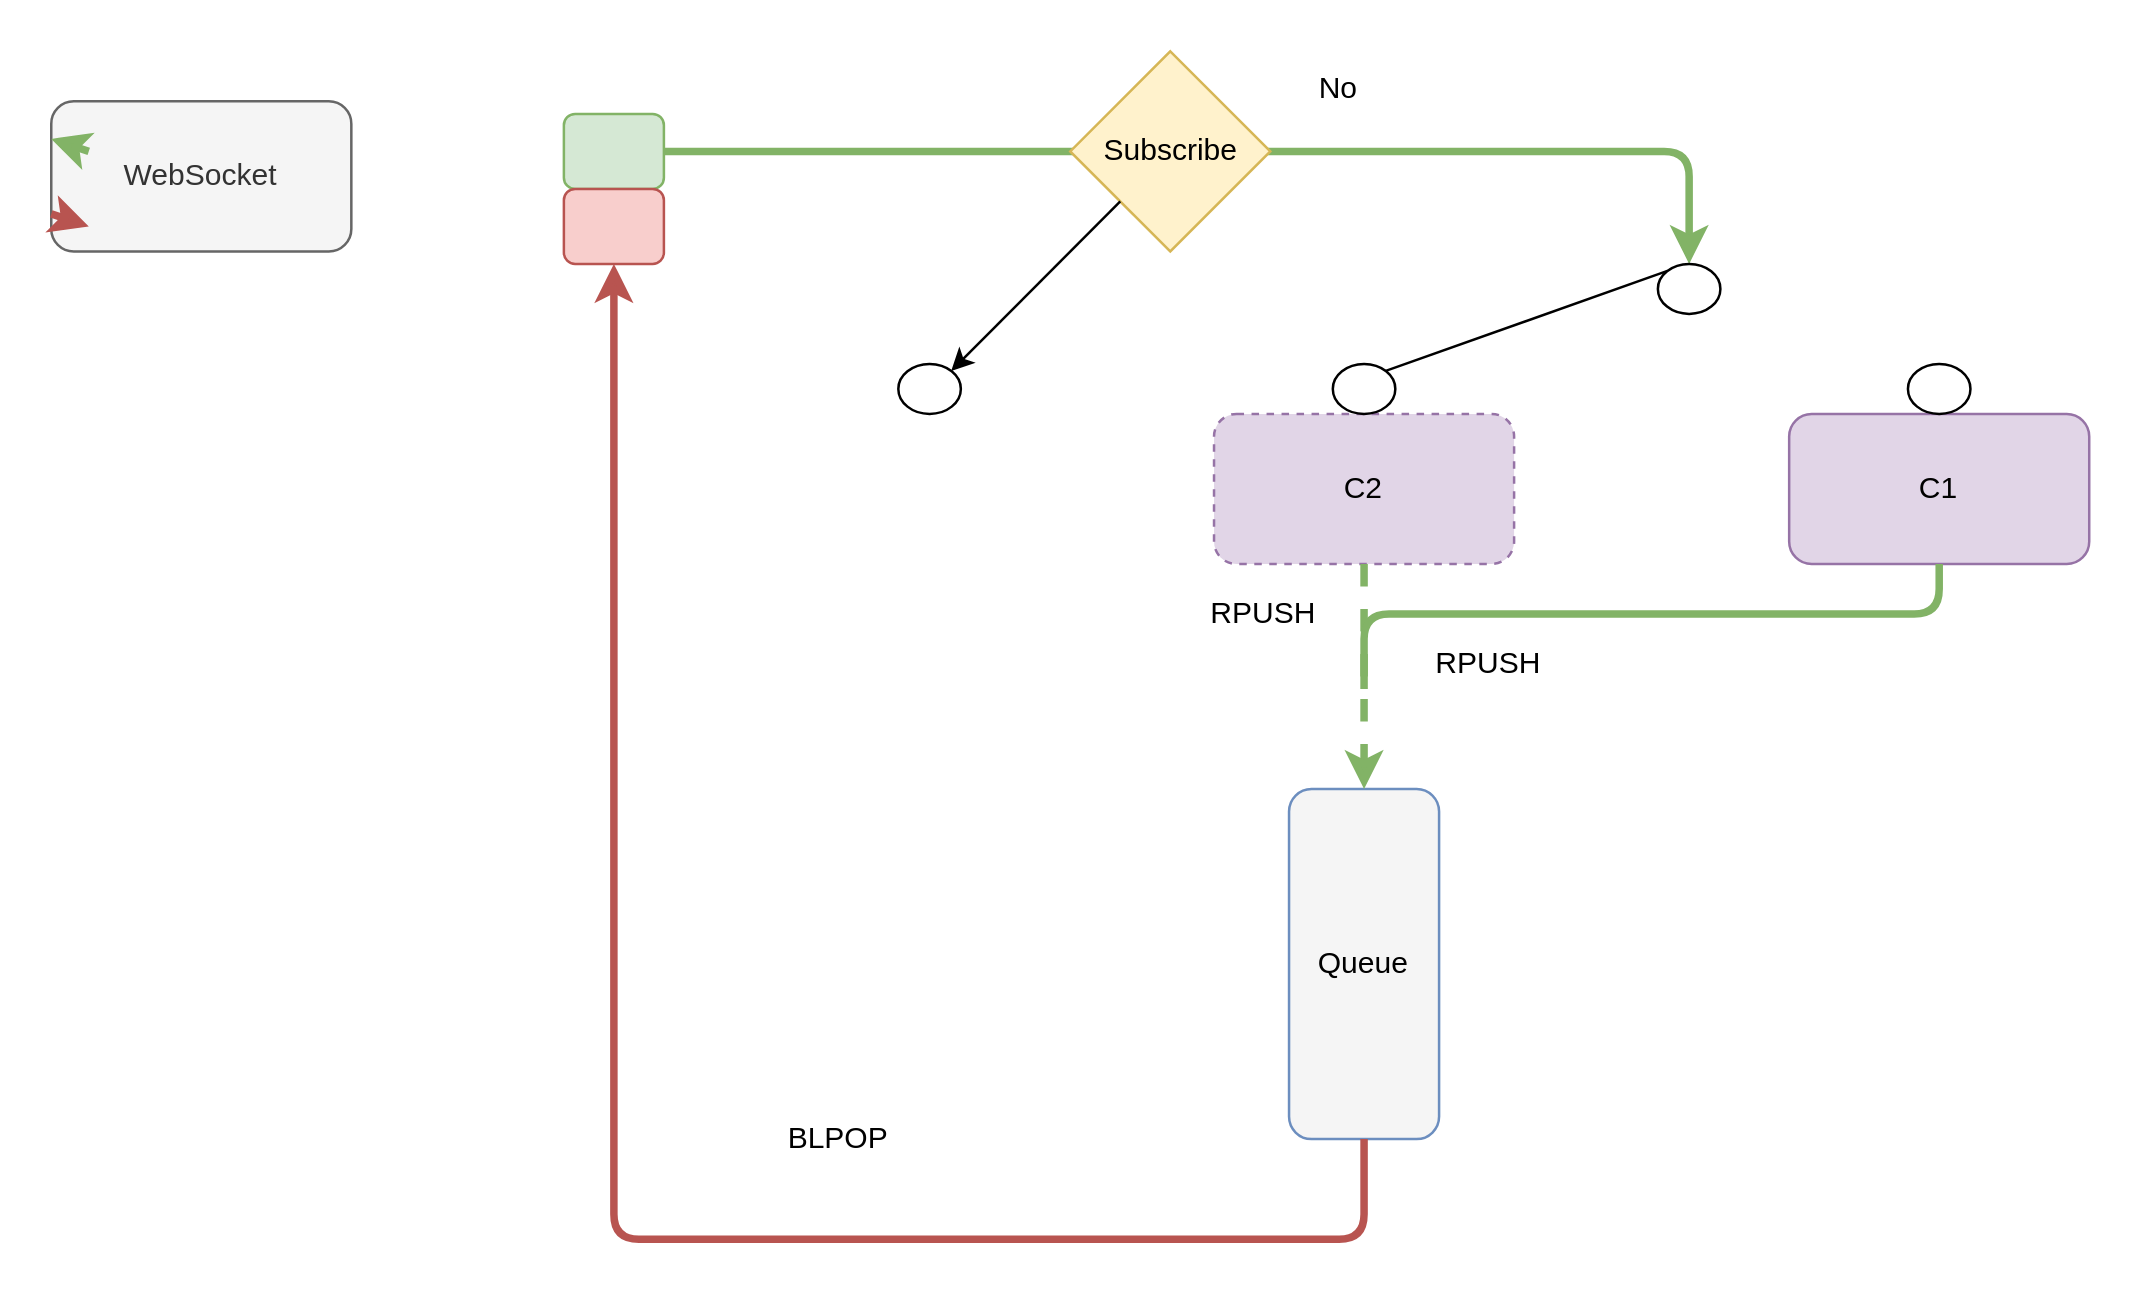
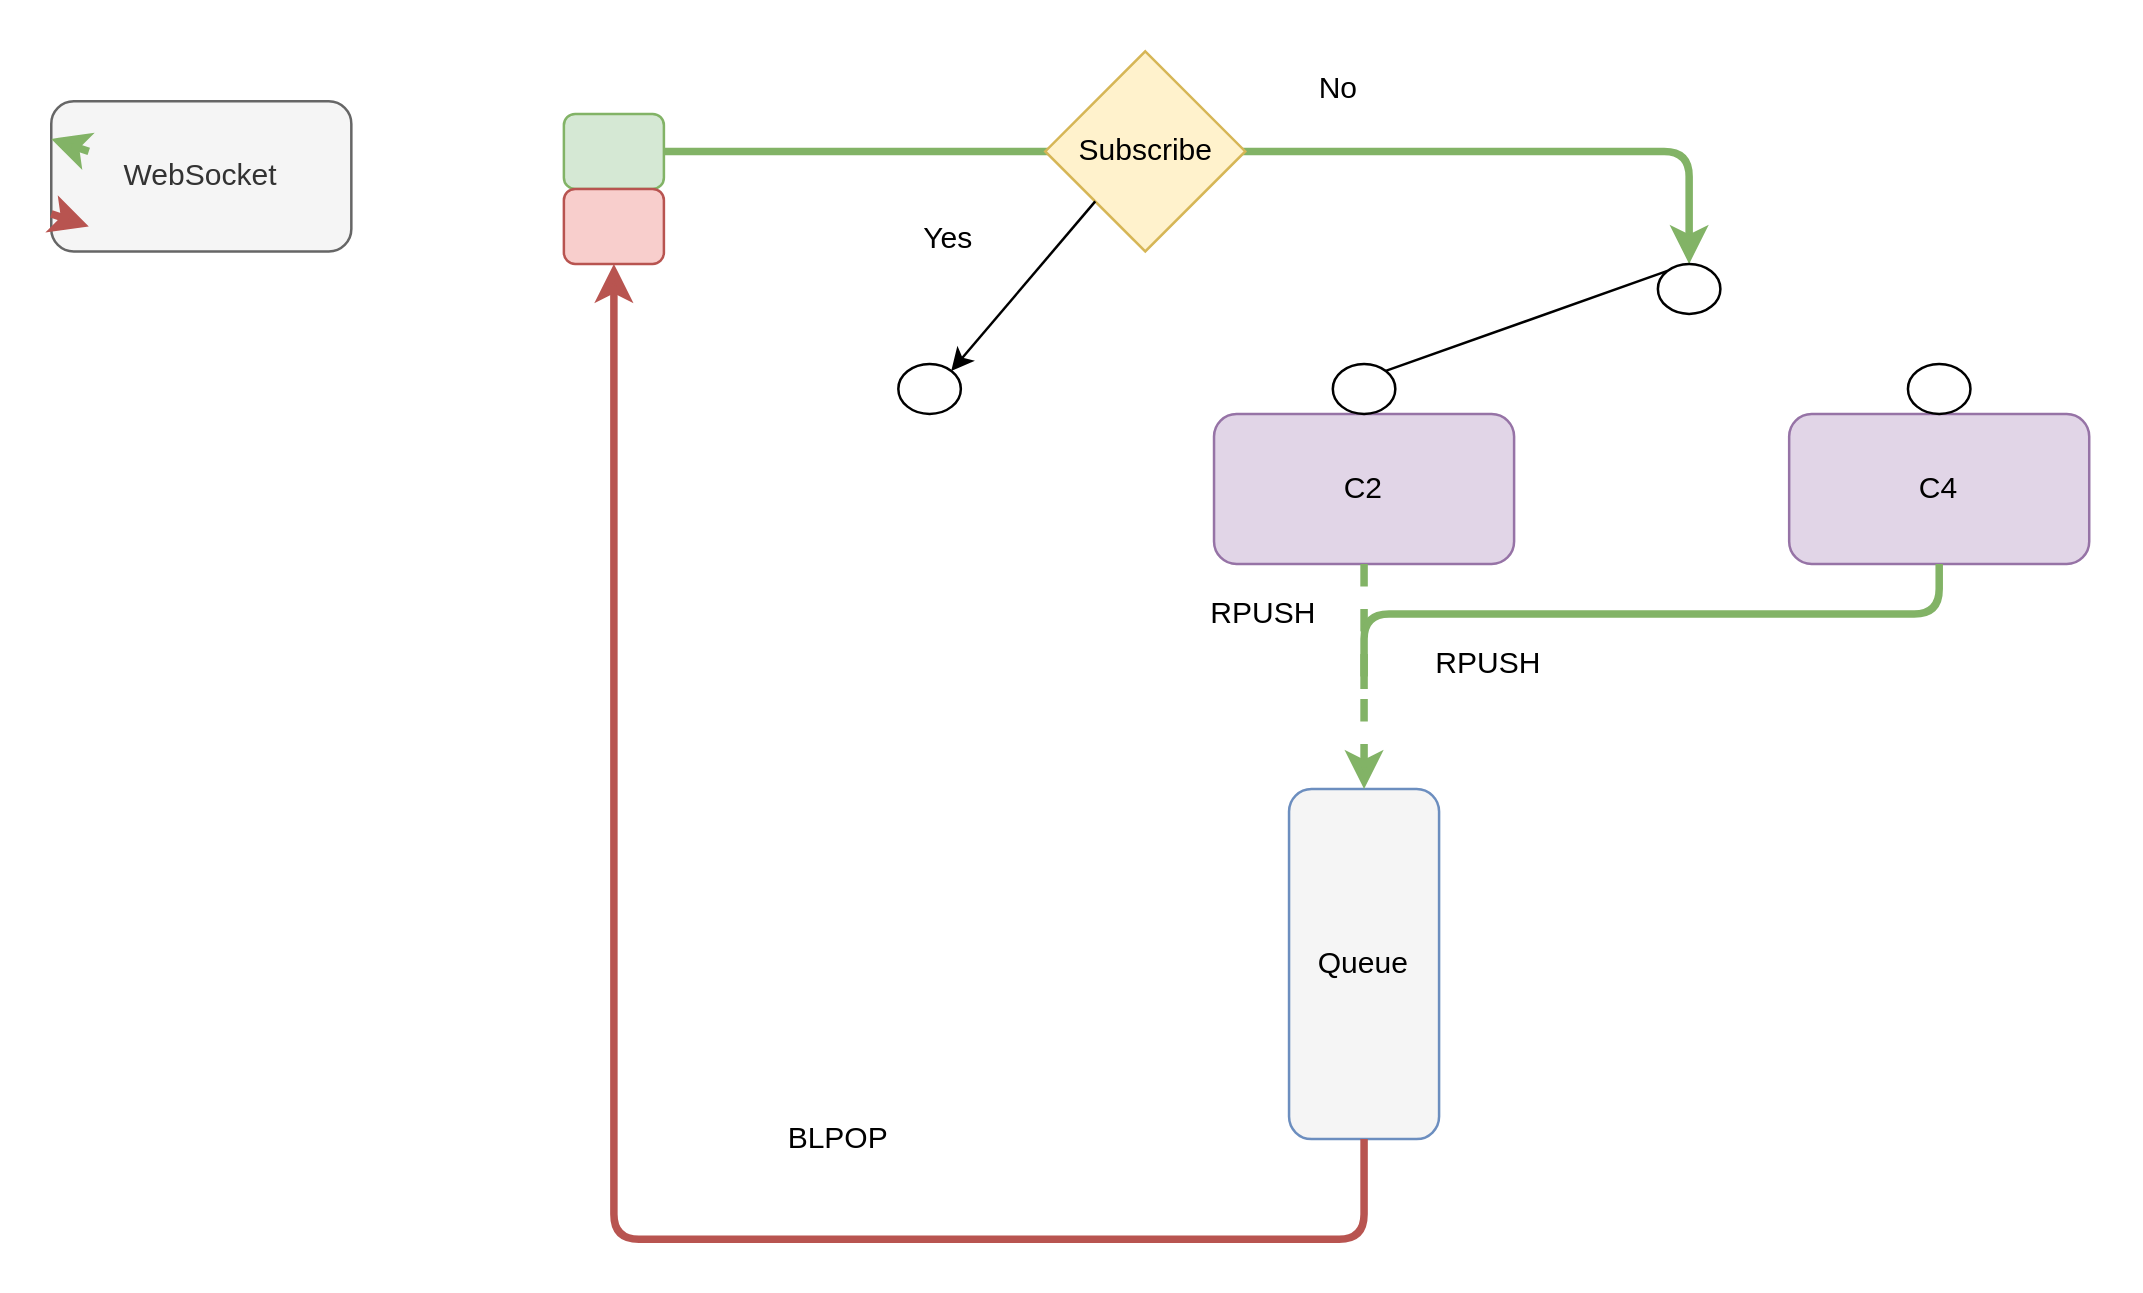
node "Subscribe": moved (1170, 151) -> (1145, 151)
node "Yes": added
node "C2": style dashed -> solid
node "C1": label "C1" -> "C4"
